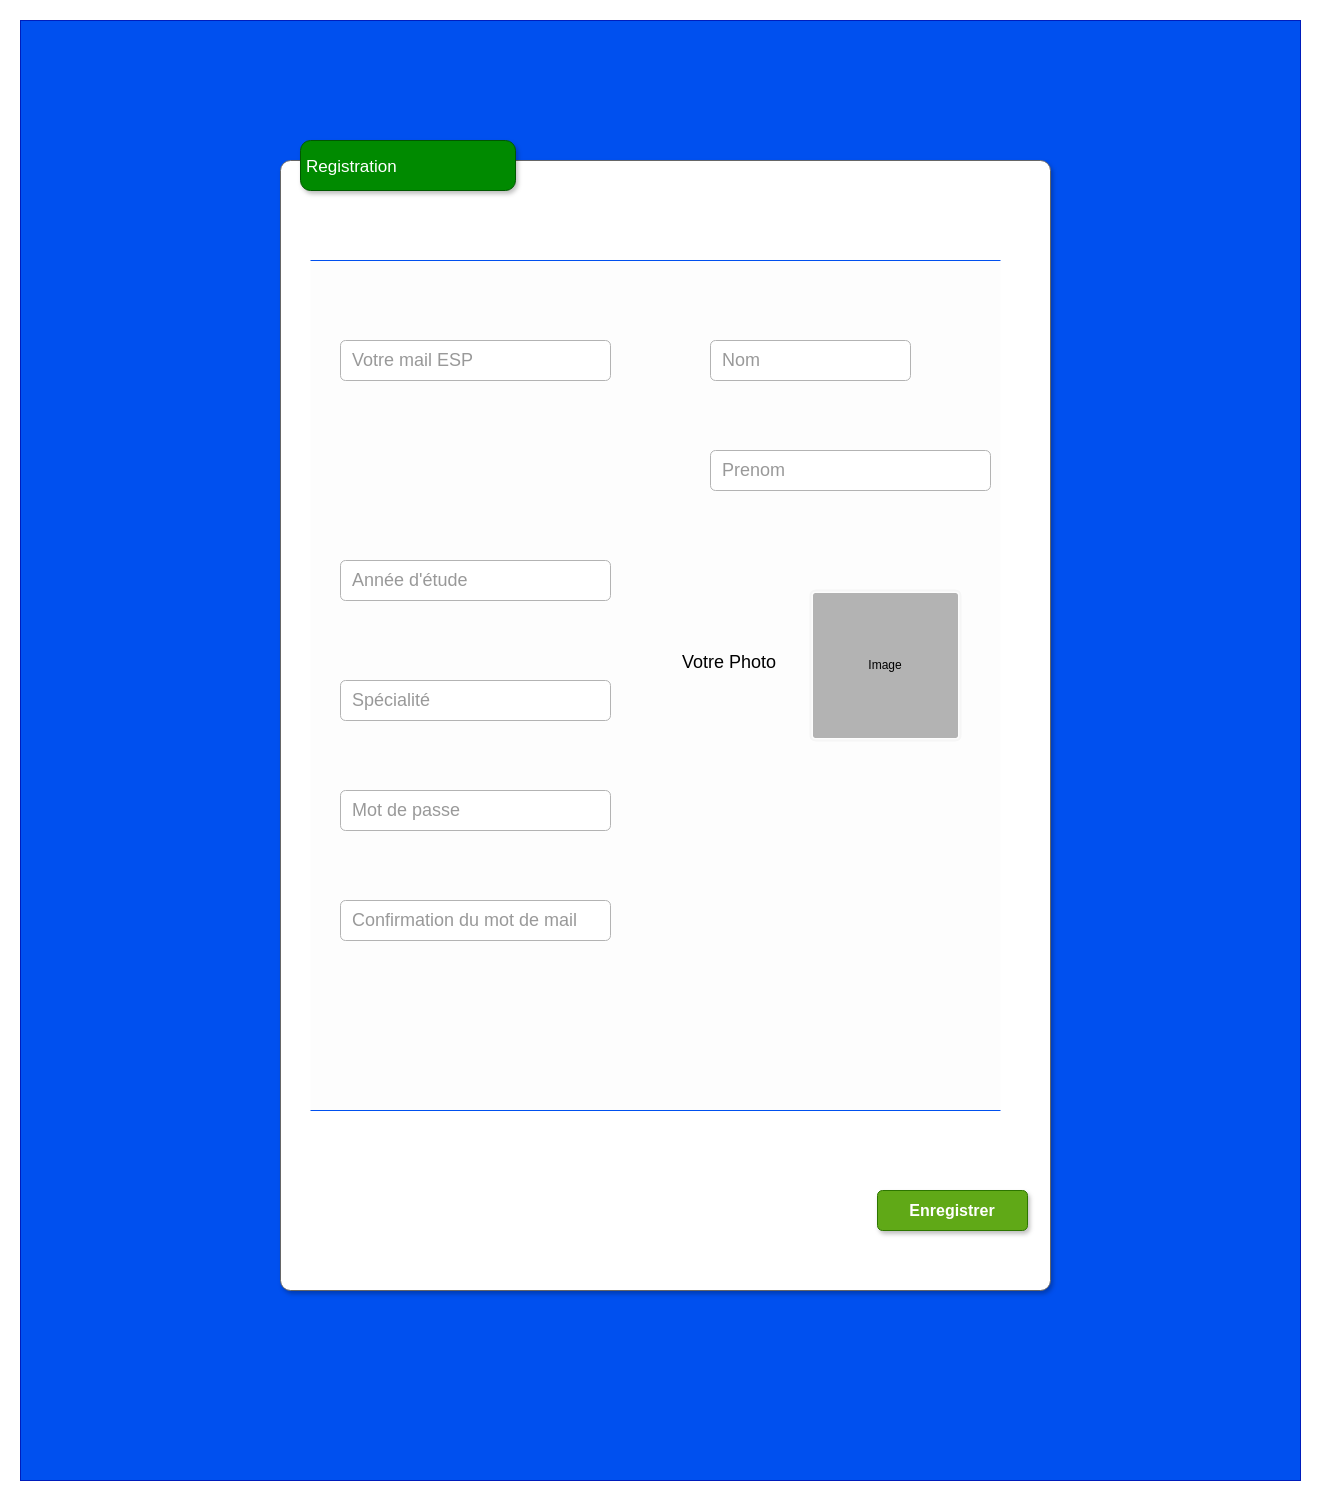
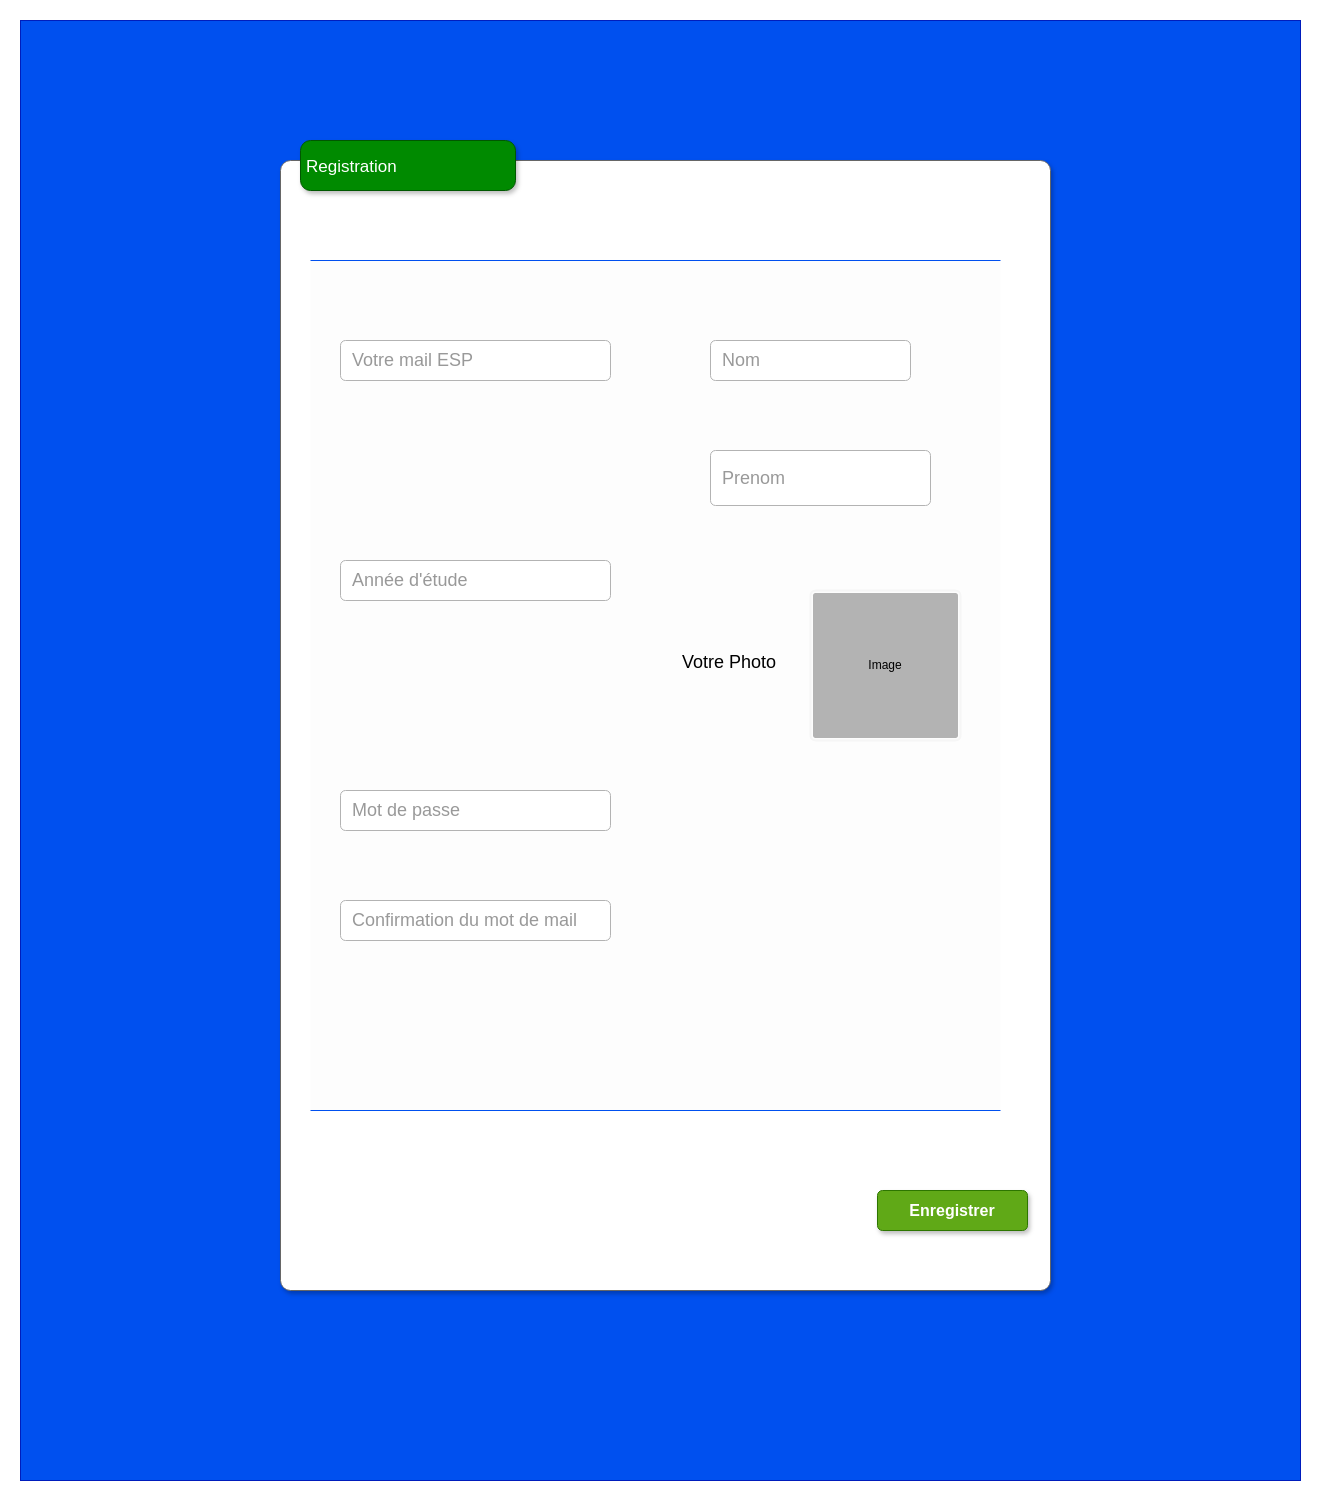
node "Prenom": size 280x40 -> 220x55
node "Spécialité": removed
